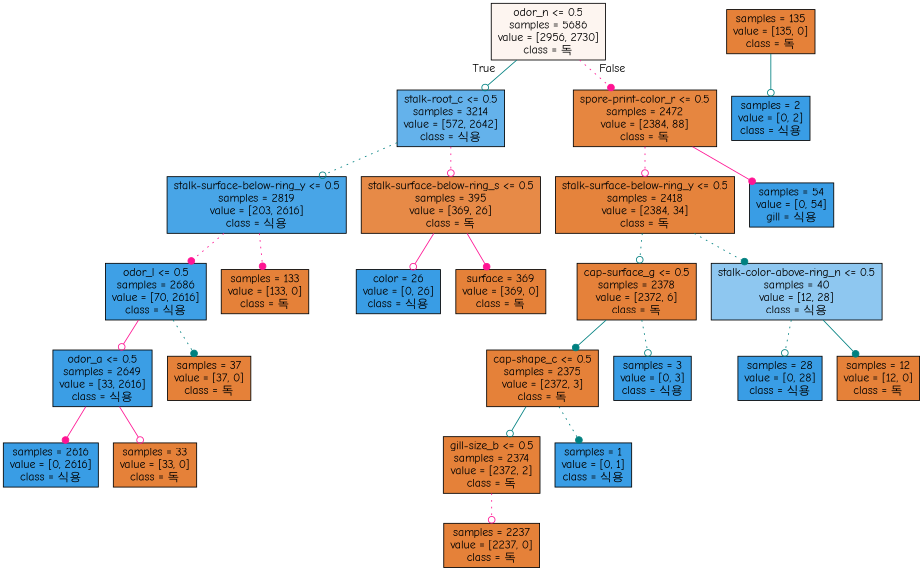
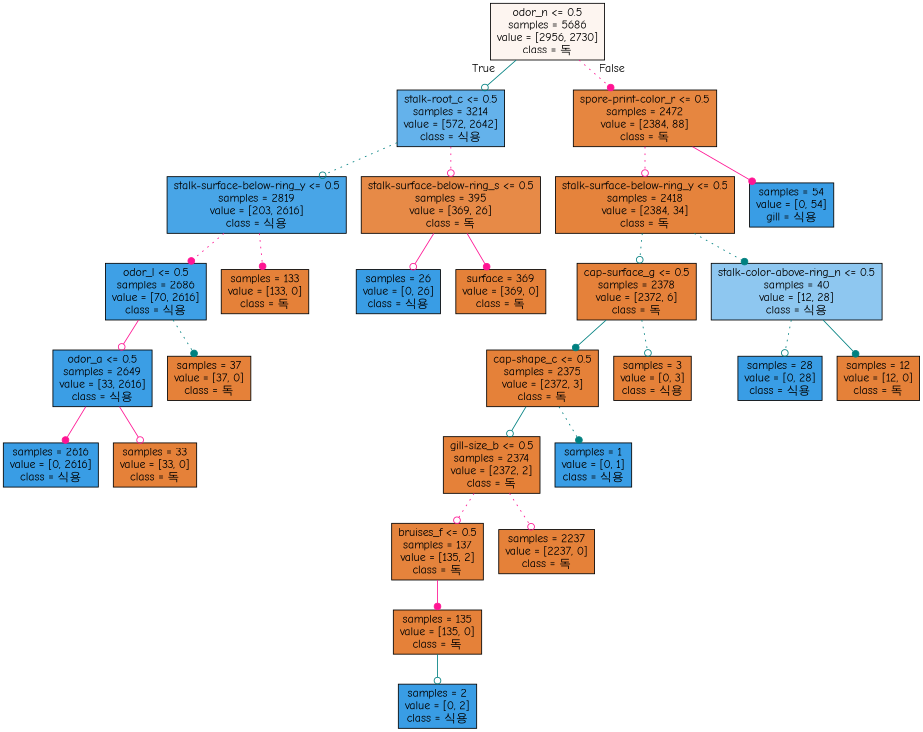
node "color = 26 value = [0, 26] class = 식용": label "color = 26 value = [0, 26] class = 식용" -> "samples = 26 value = [0, 26] class = 식용"
node "samples = 3 value = [0, 3] class = 식용": fillcolor #399de5 -> #e58139
node "bruises_f <= 0.5 samples = 137 value = [135, 2] class = 독": added
